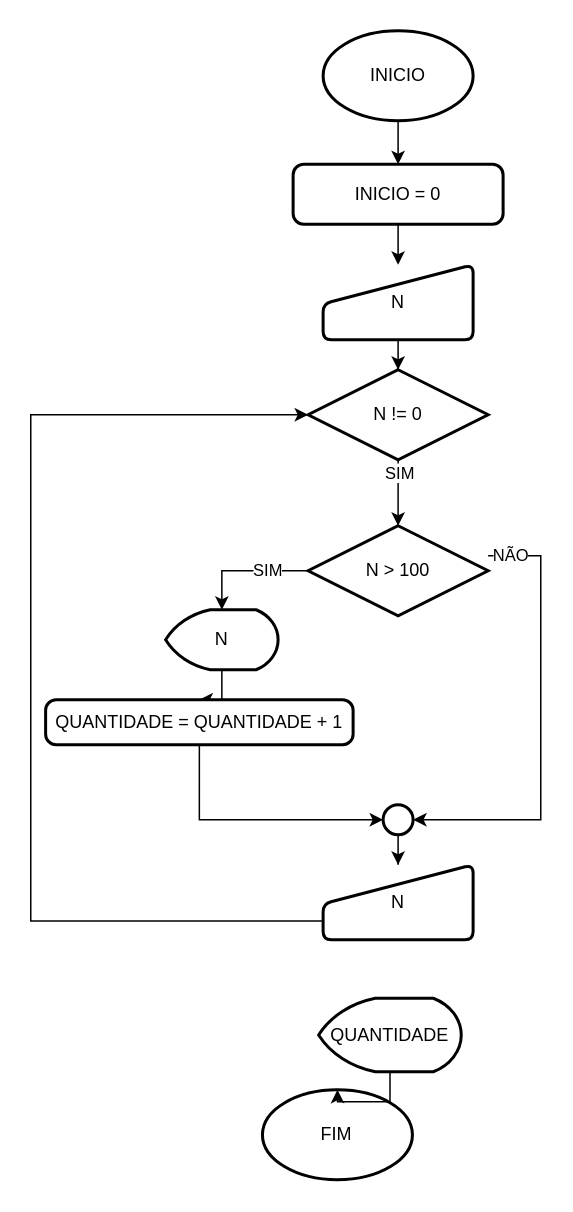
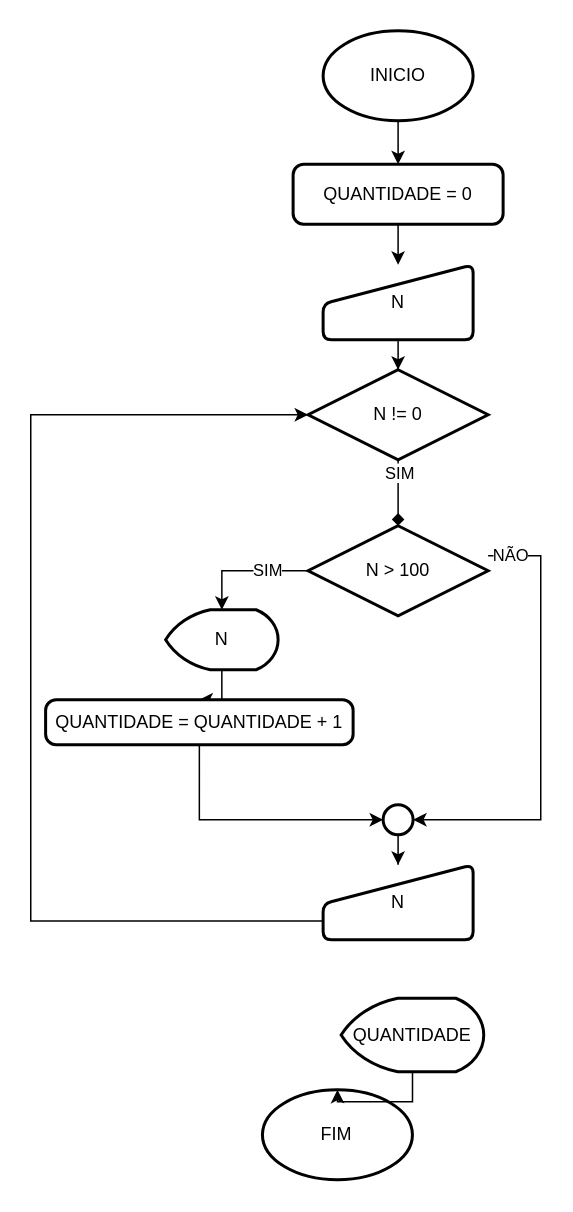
node "INICIO = 0": label "INICIO = 0" -> "QUANTIDADE = 0"
edge "N != 0" -> "N > 100": arrowhead classic -> diamond
node "QUANTIDADE": moved (390, 1035) -> (412, 1035)
